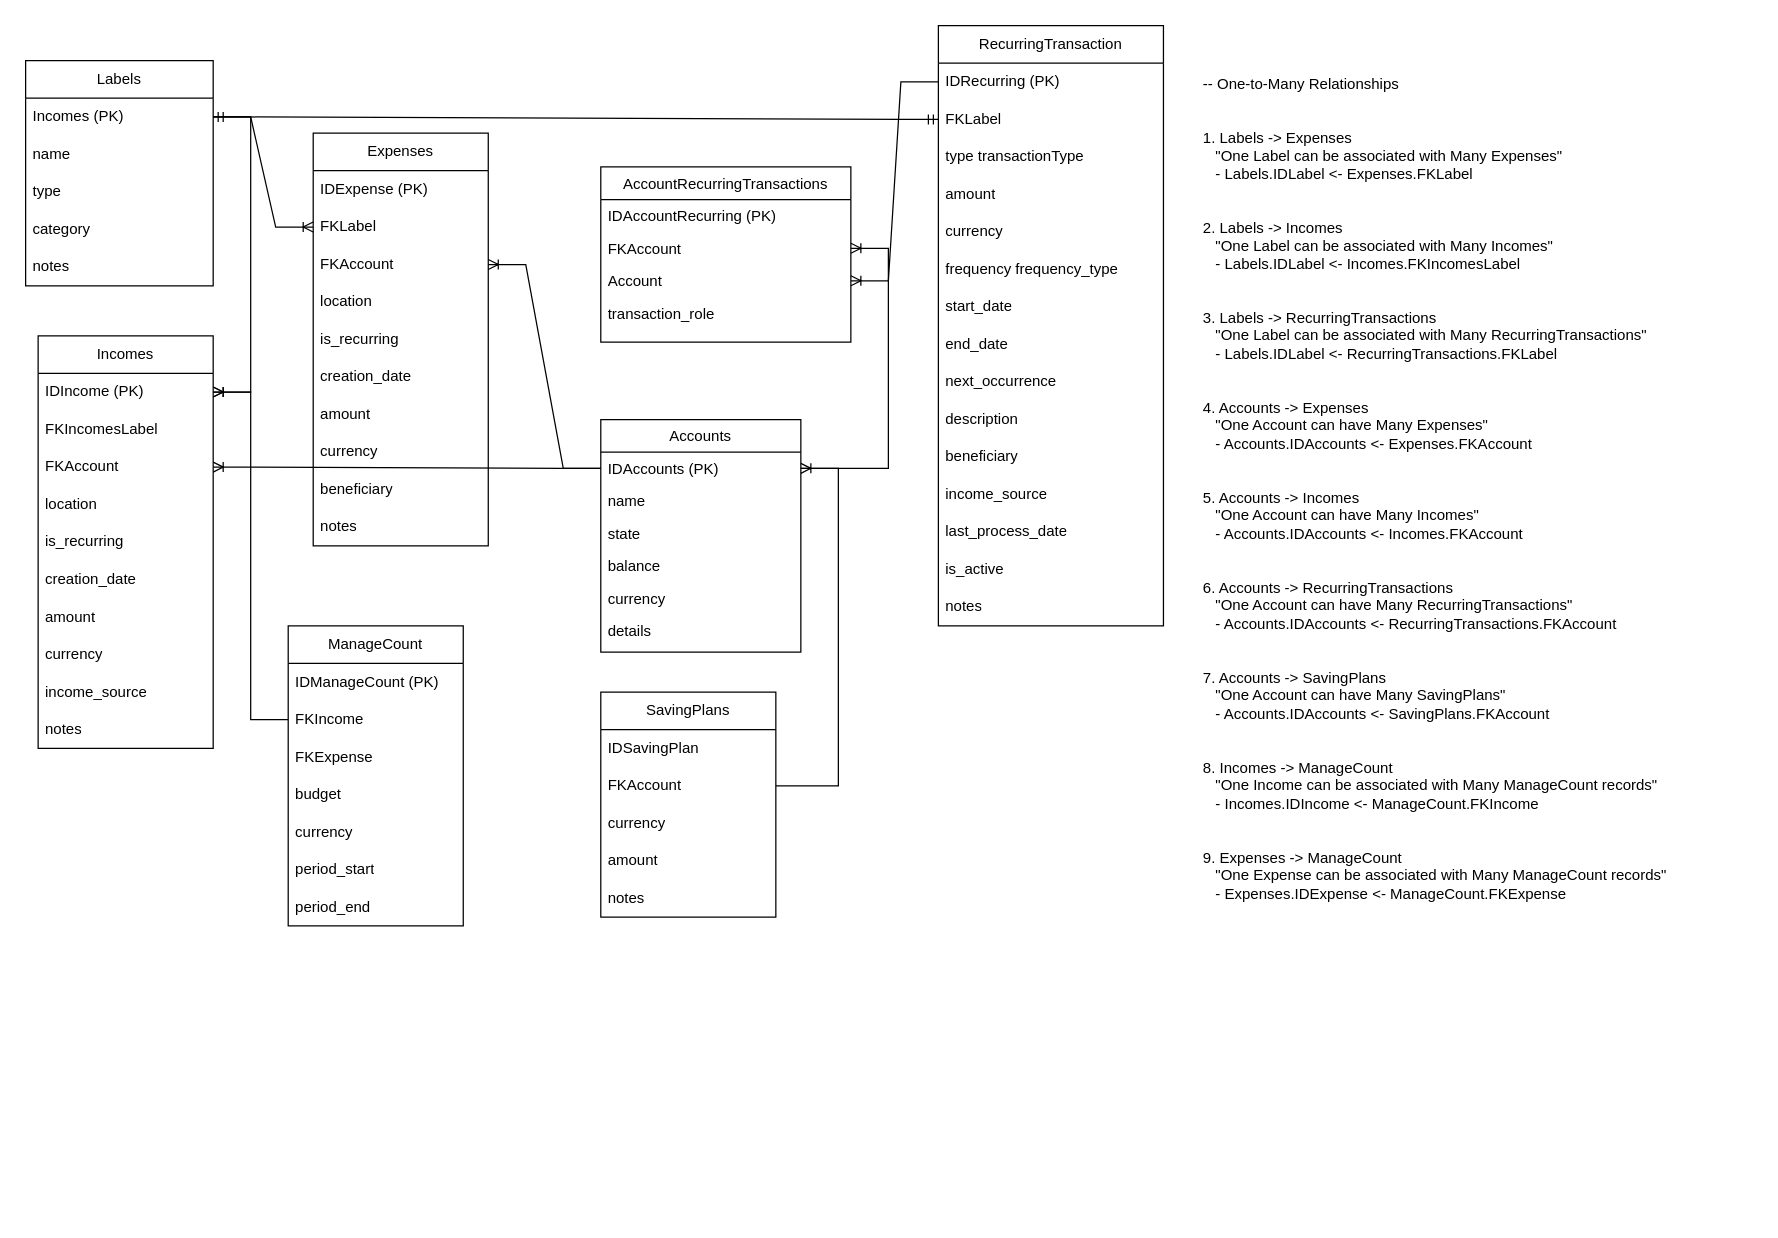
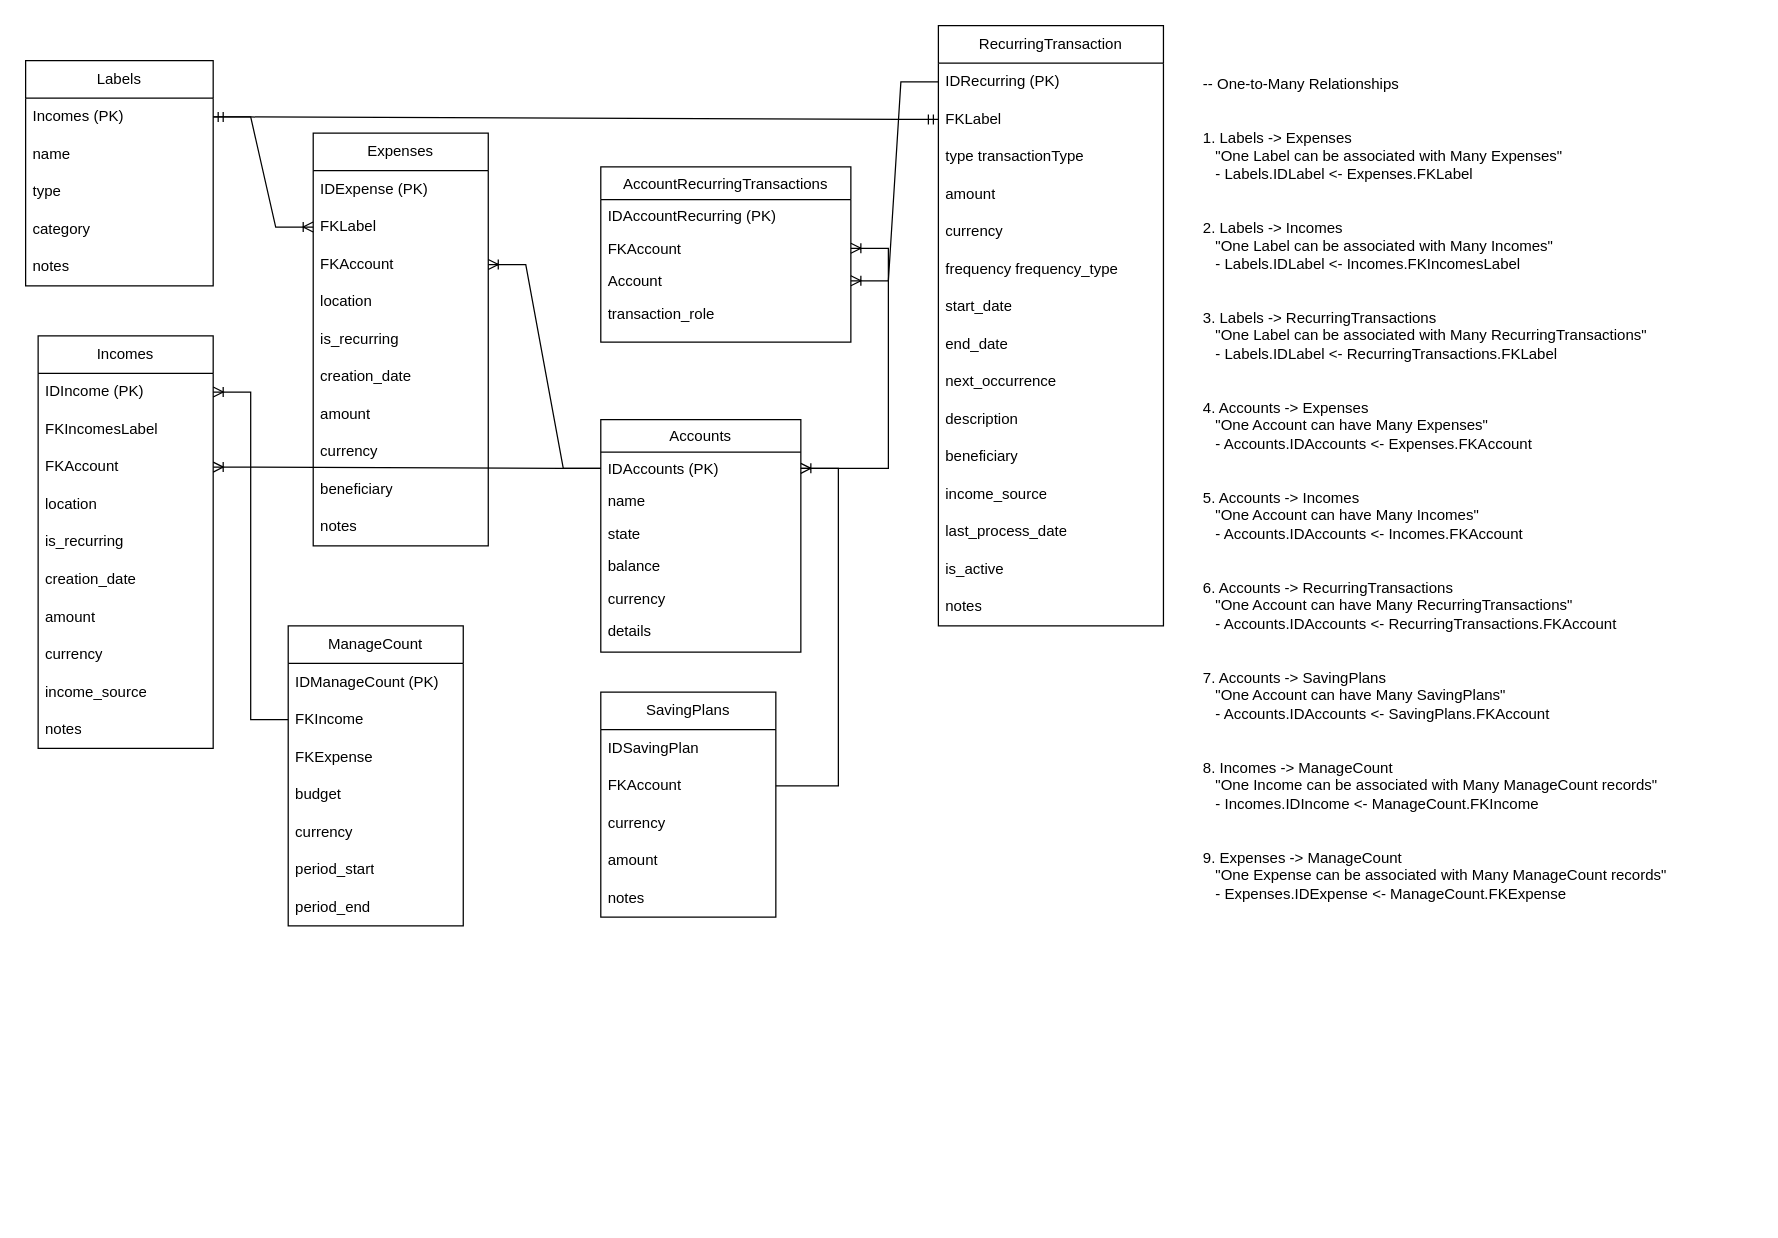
edge "Incomes (PK)" -> "IDIncome (PK)": removed
